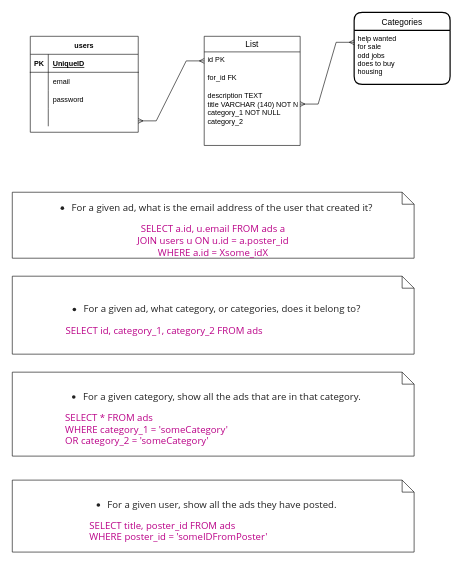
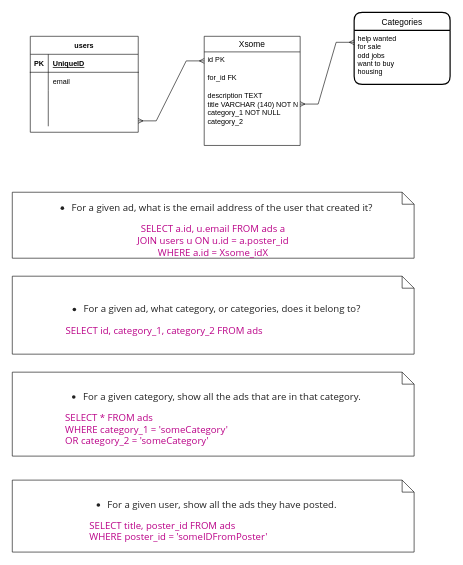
node "help wanted for sale odd jobs does to buy housing": label "help wanted for sale odd jobs does to buy housing" -> "help wanted for sale odd jobs want to buy housing"
node "List": label "List" -> "Xsome"
node "password": removed
